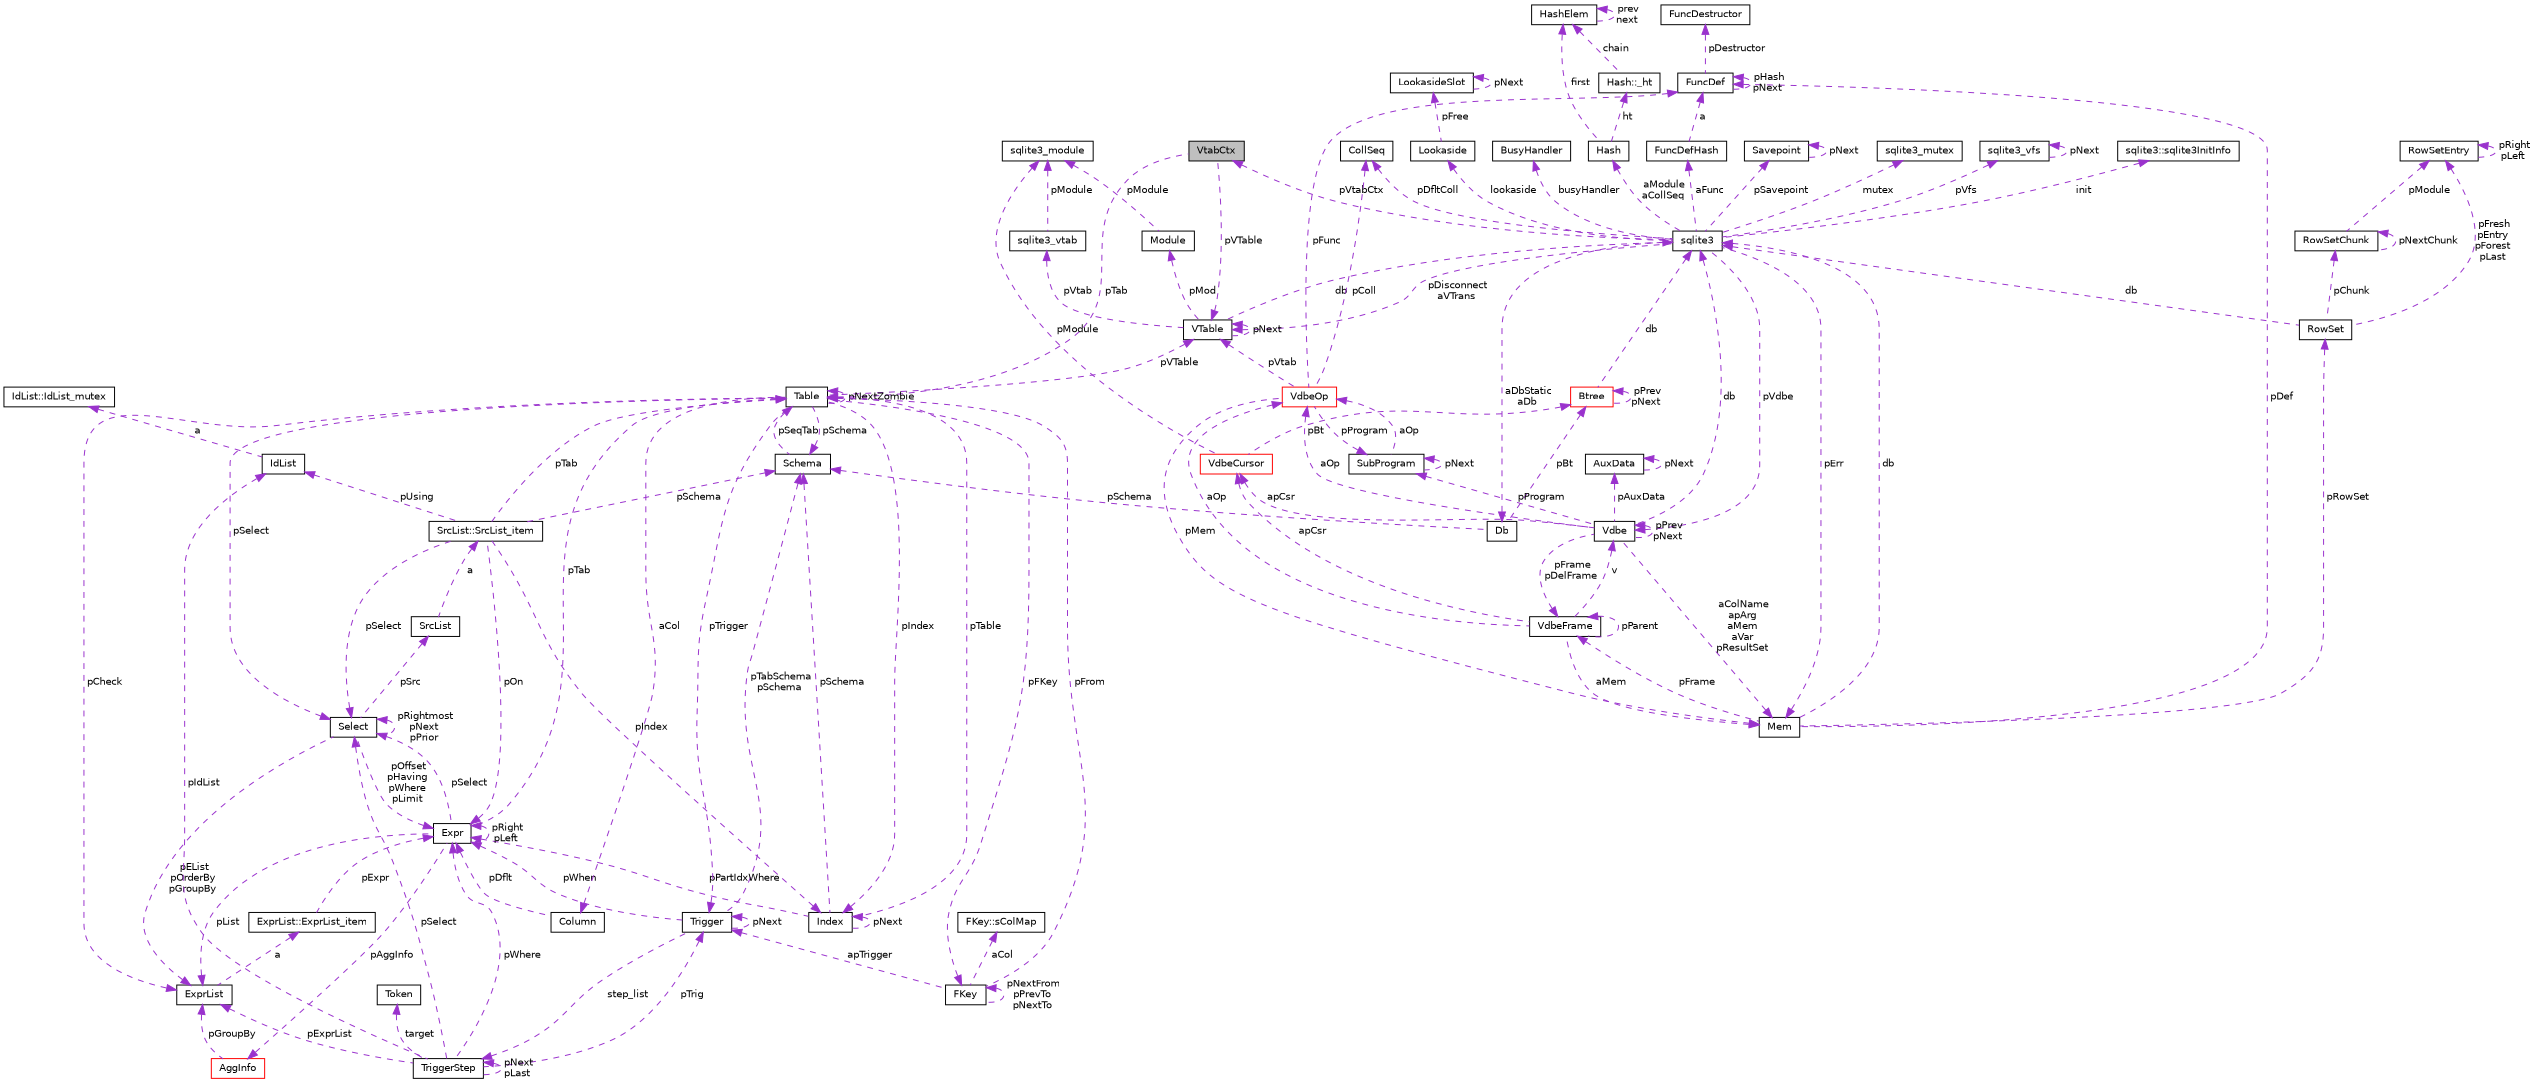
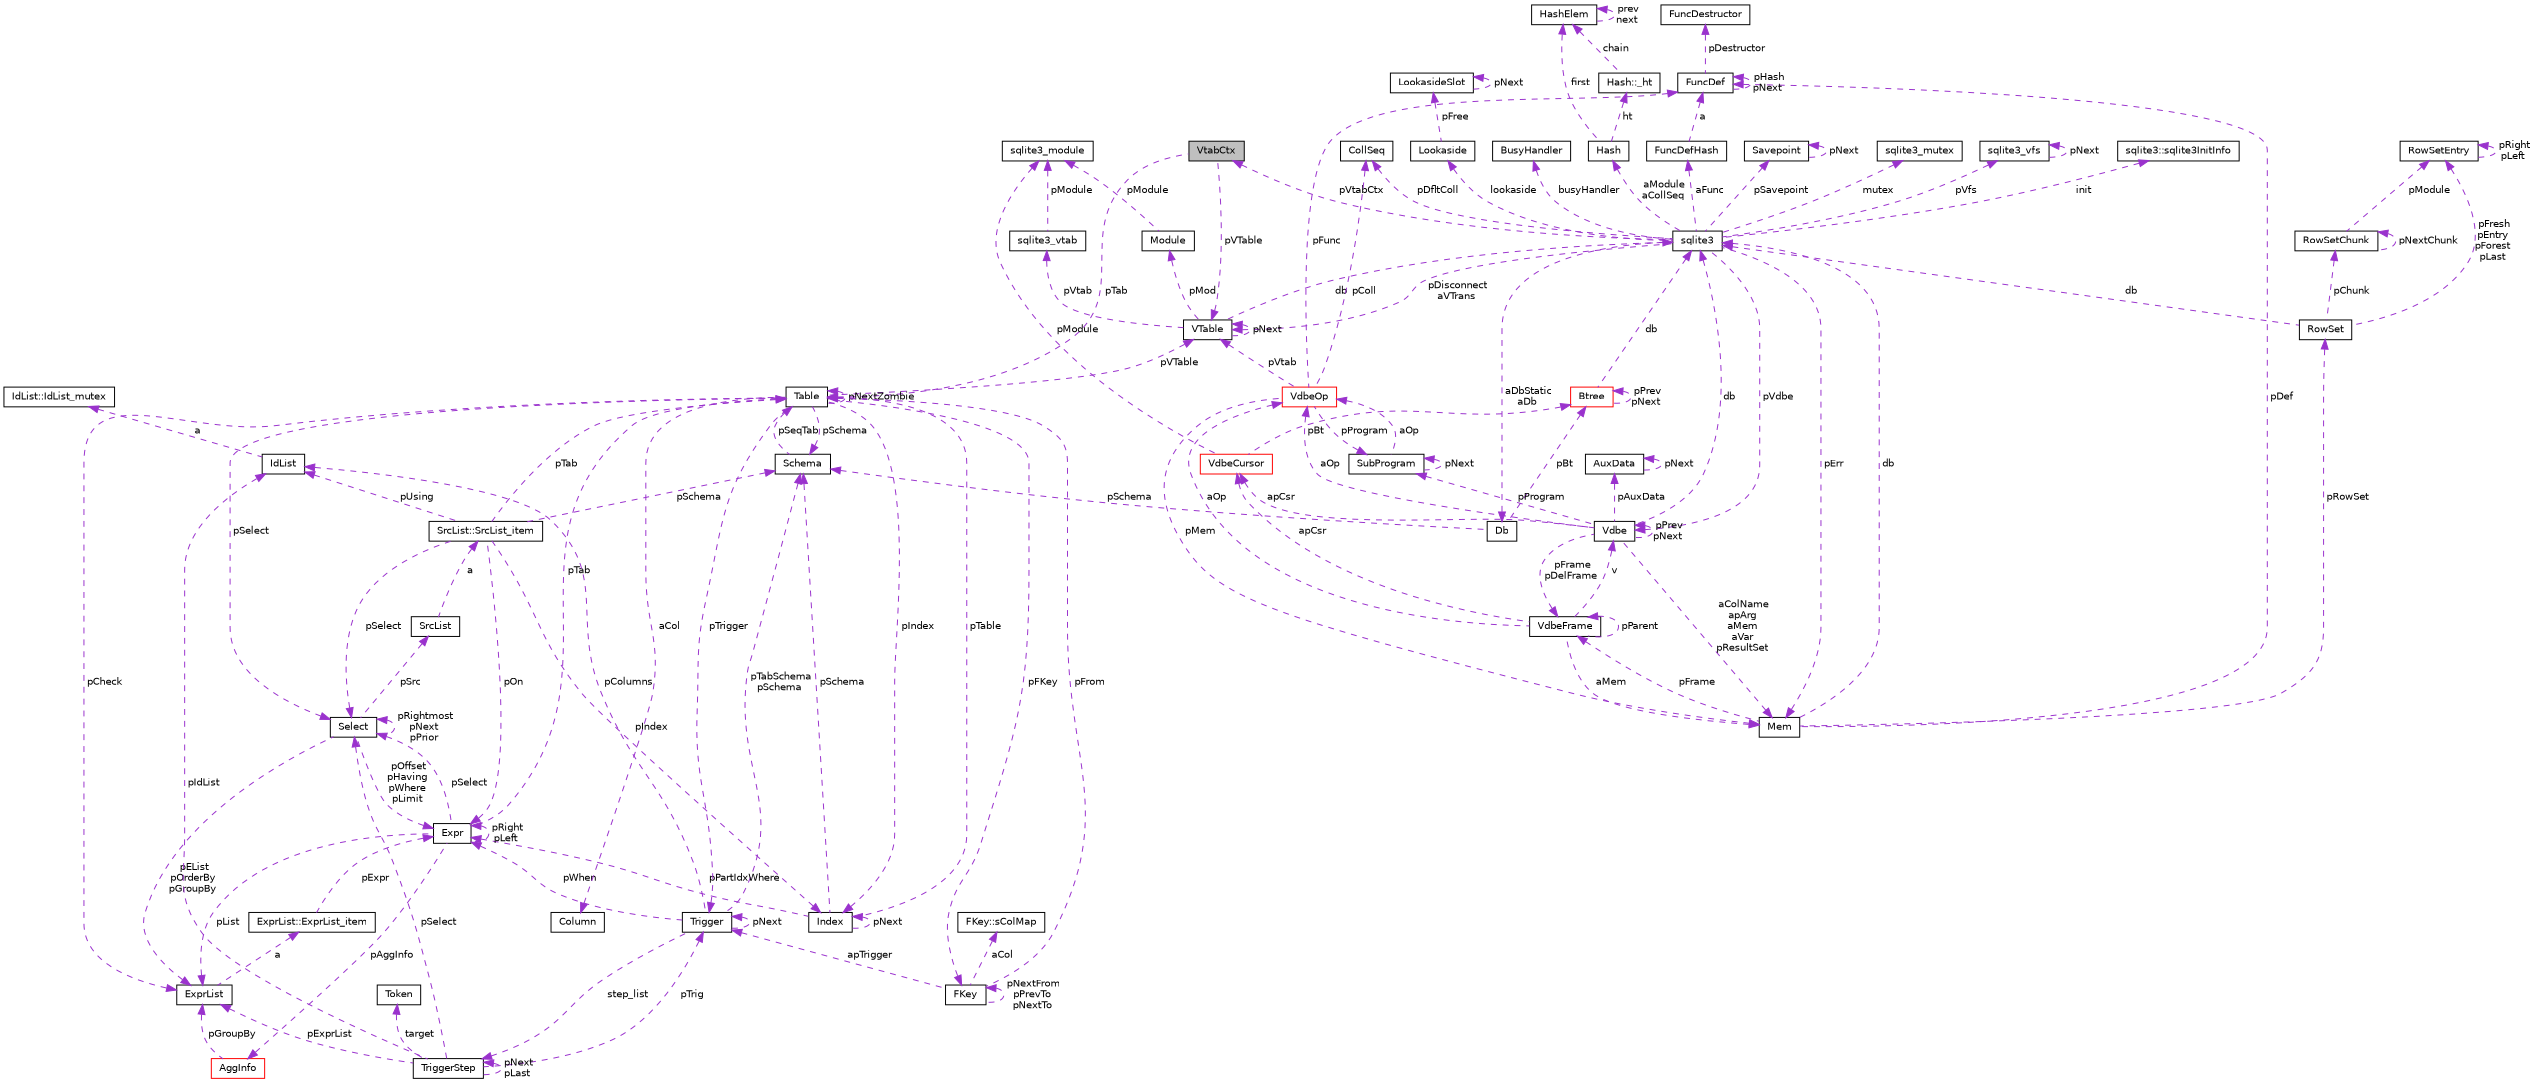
edge "Trigger" -> "IdList": added, label "pColumns"
edge "Column" -> "Expr": removed, label "pDflt"
edge "TriggerStep" -> "Expr": removed, label "pWhere"
